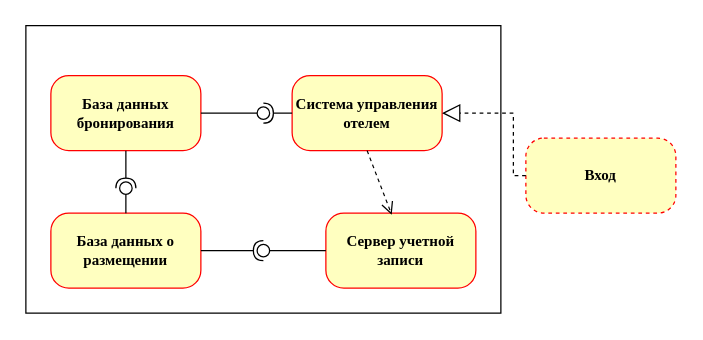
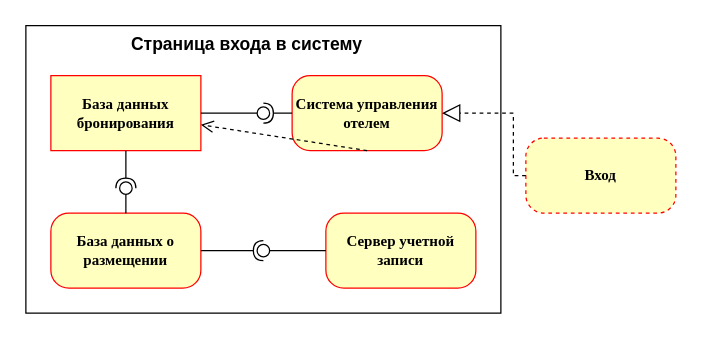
node "Страница входа в систему": added
node "База данных бронирования": shape rounded rectangle -> rectangle
edge "Система управления отелем" -> "Сервер учетной записи": now "Система управления отелем" -> "База данных бронирования"
